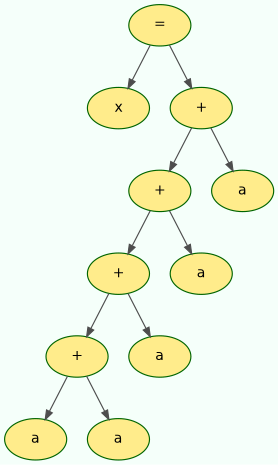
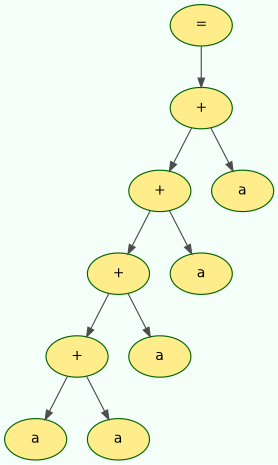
node "x": removed
